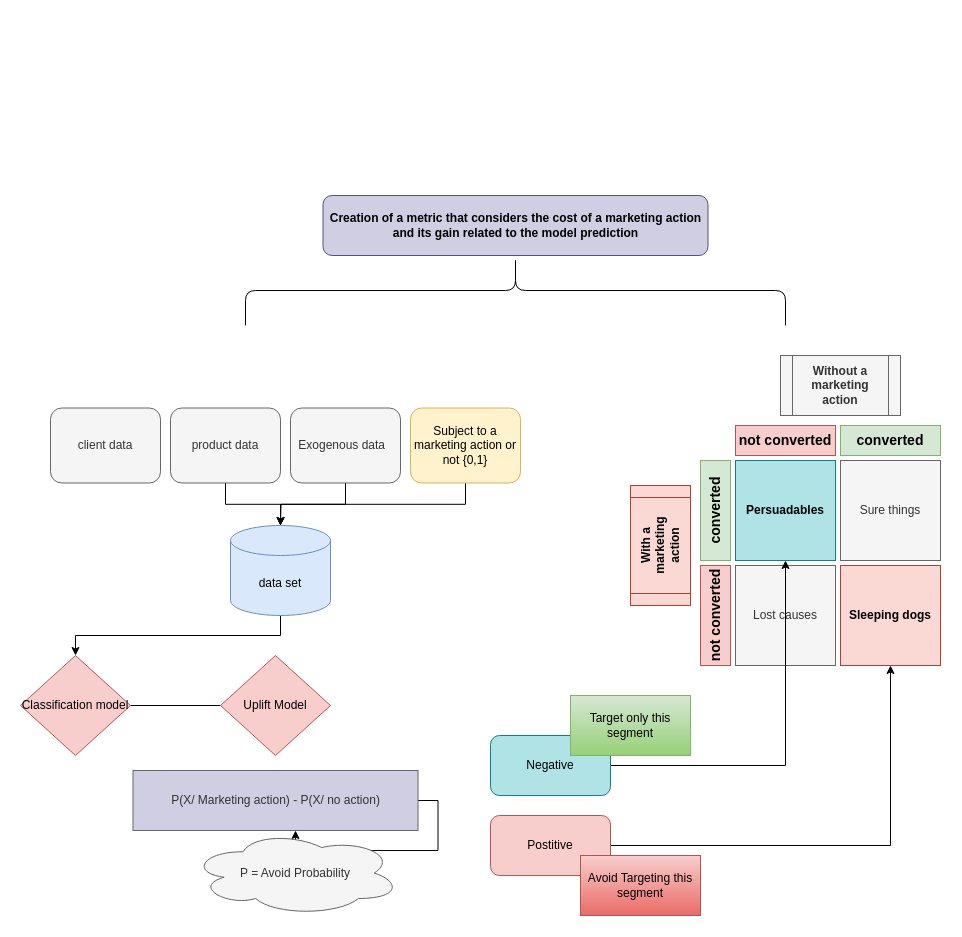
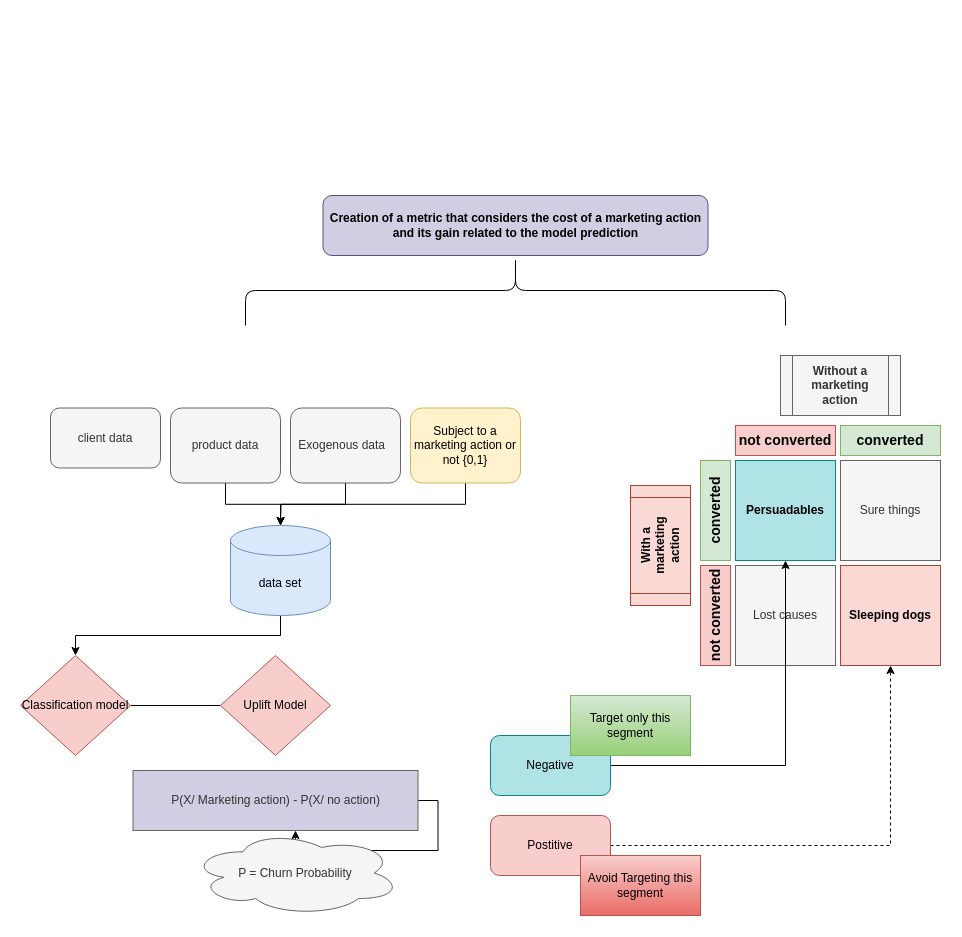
node "client data": size 110x75 -> 110x60
edge "Postitive" -> "Sleeping dogs": style solid -> dashed
node "P = Avoid Probability": label "P = Avoid Probability" -> "P = Churn Probability"
